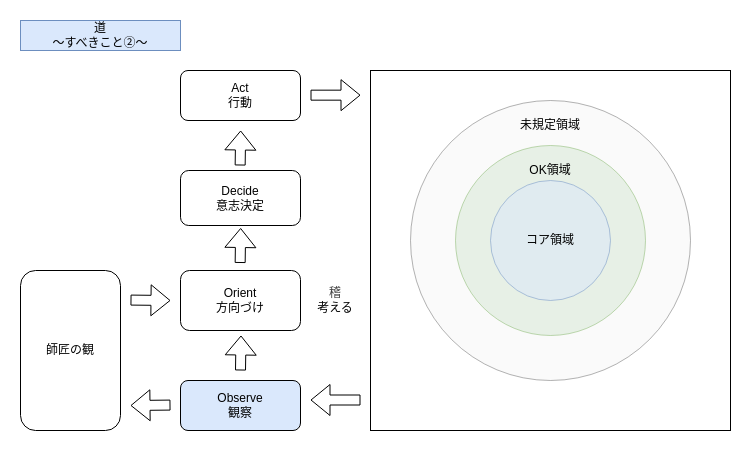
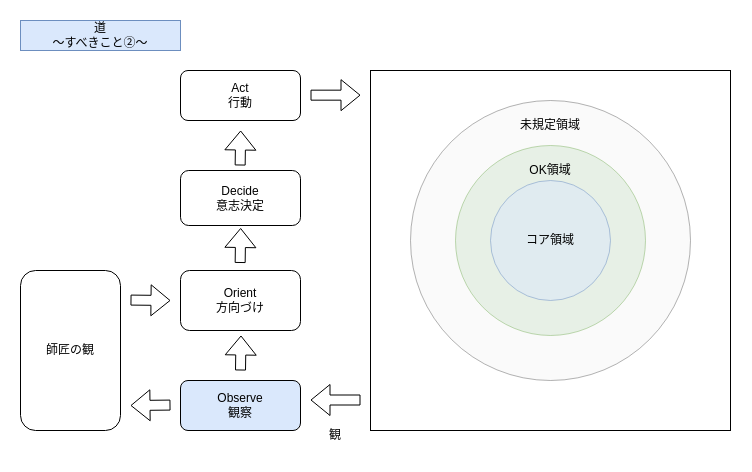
node "稽 考える": removed
node "観": added
